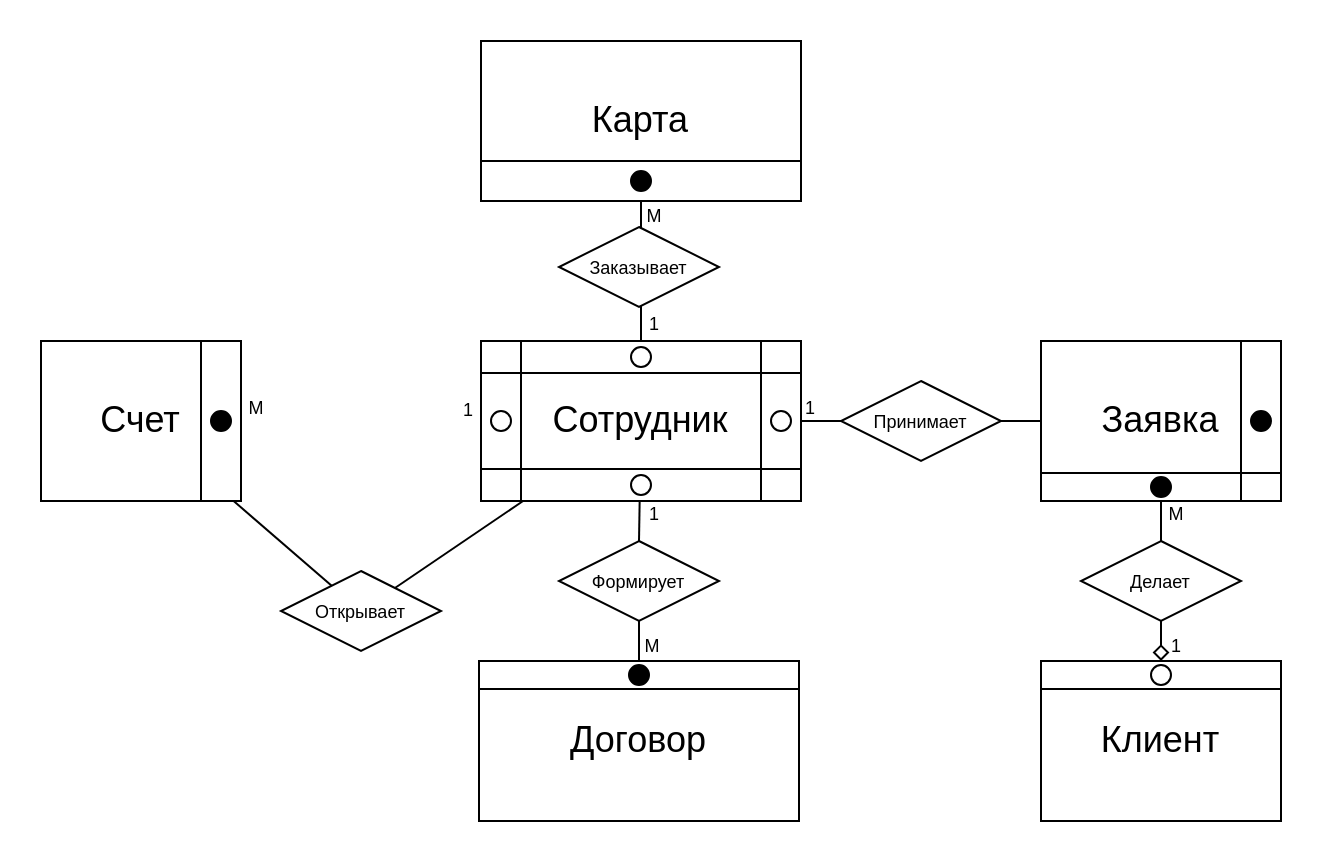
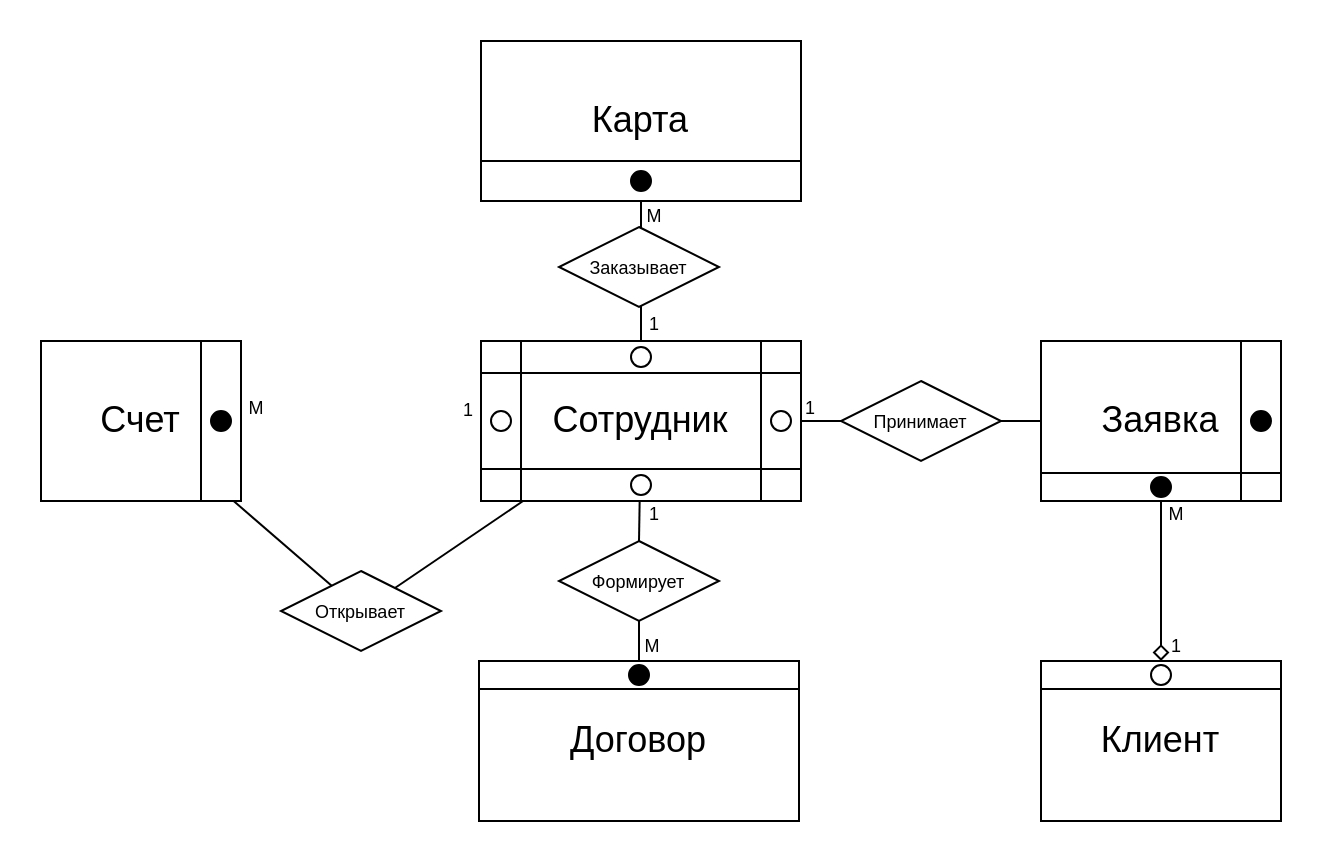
node "Делает": removed
